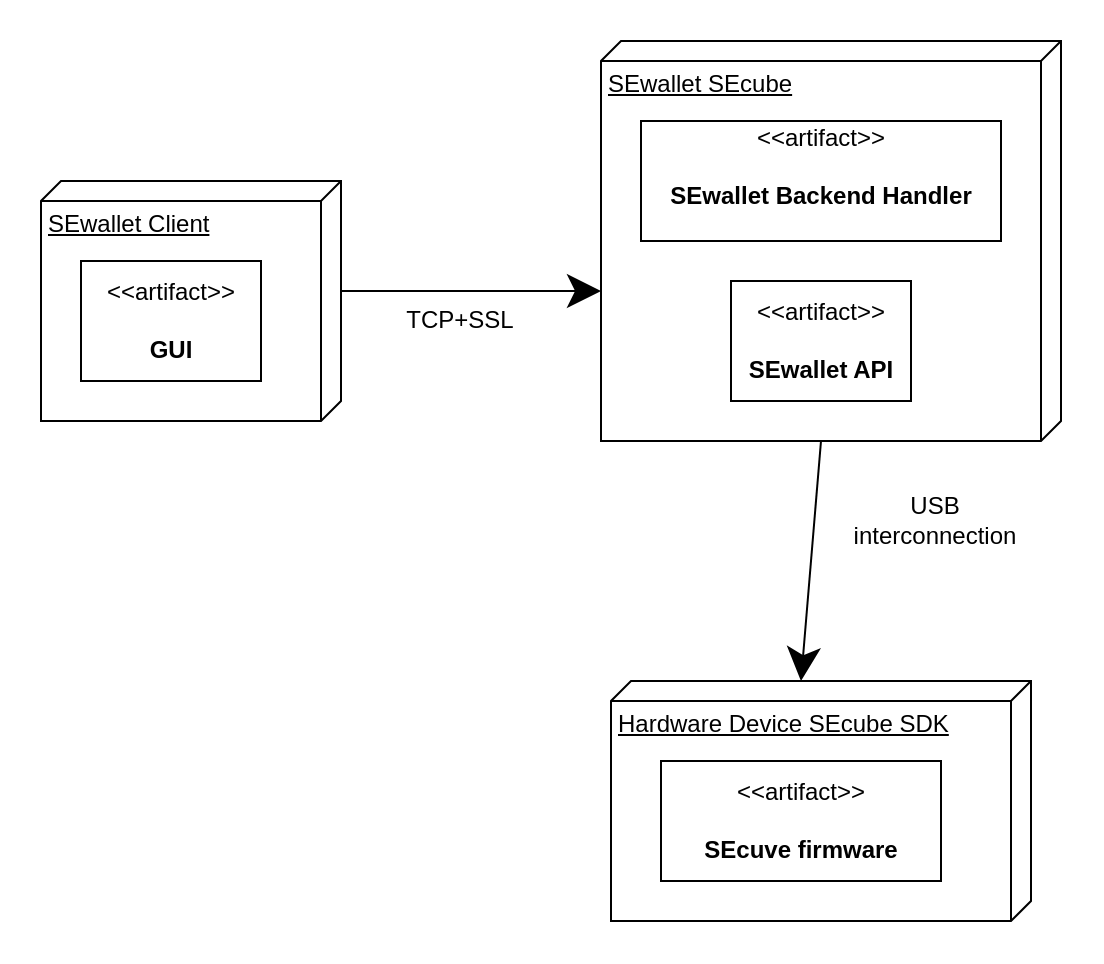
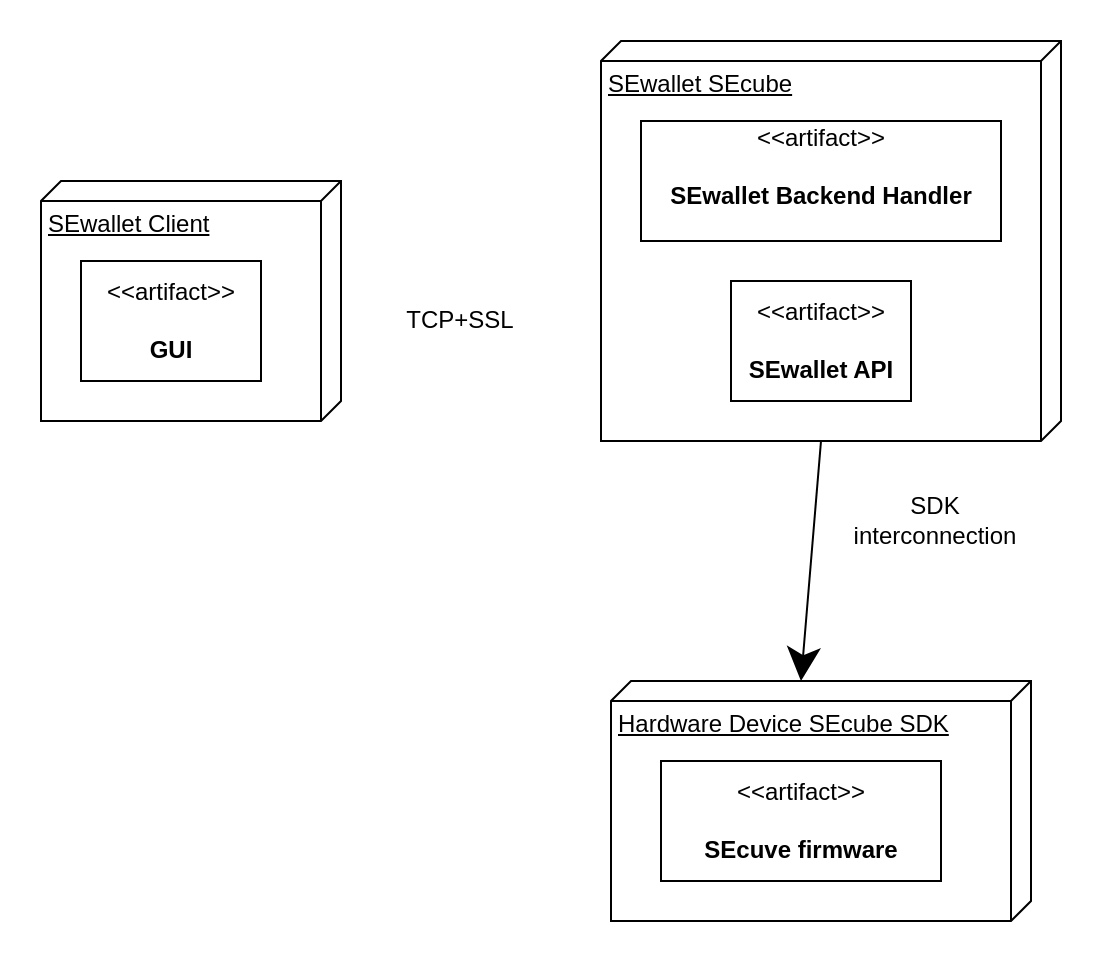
edge "SEwallet Client" -> "SEwallet SEcube": removed
node "USB interconnection": label "USB interconnection" -> "SDK interconnection"
